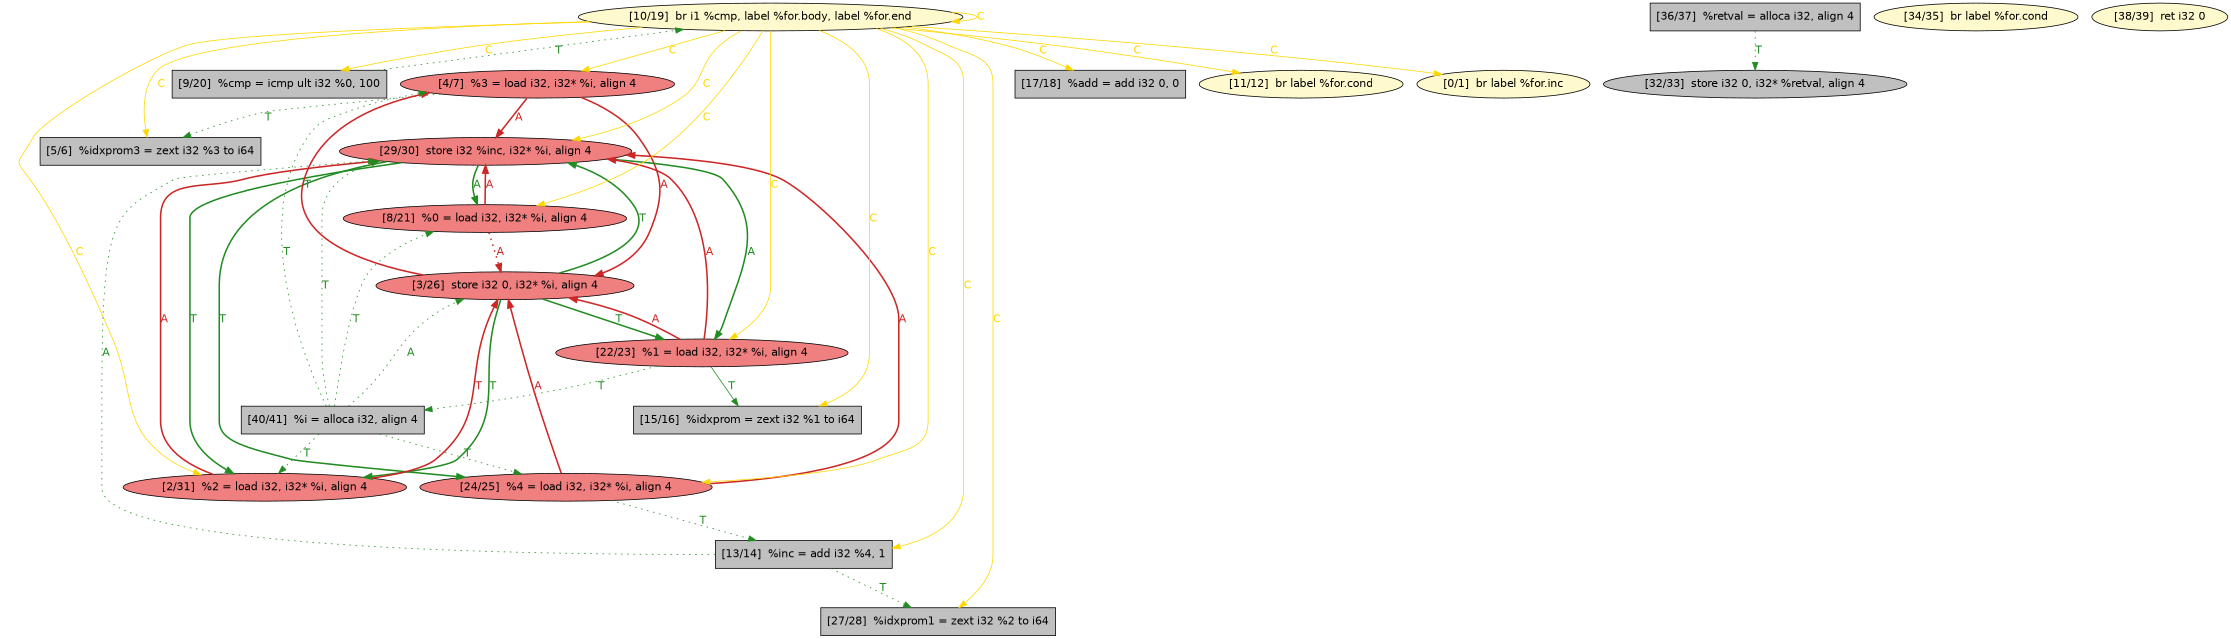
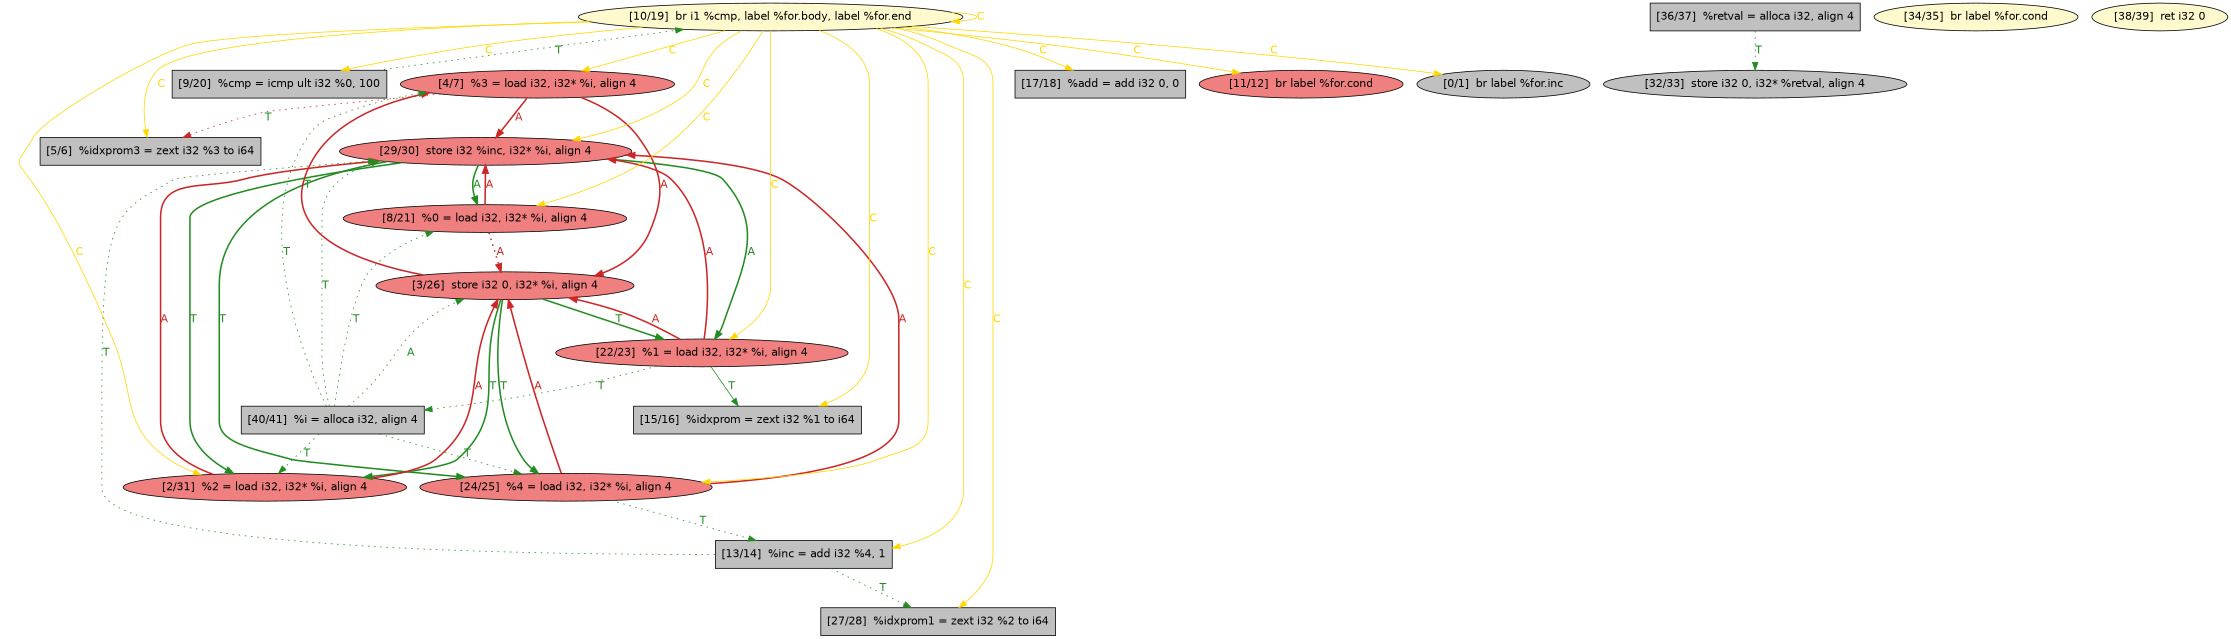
node "[11/12]  br label %for.cond": fillcolor lemonchiffon -> lightcoral
node "[0/1]  br label %for.inc": fillcolor lemonchiffon -> grey
edge "[4/7]  %3 = load i32, i32* %i, align 4" -> "[5/6]  %idxprom3 = zext i32 %3 to i64": color forestgreen -> firebrick3
edge "[3/26]  store i32 0, i32* %i, align 4" -> "[29/30]  store i32 %inc, i32* %i, align 4": now "[3/26]  store i32 0, i32* %i, align 4" -> "[24/25]  %4 = load i32, i32* %i, align 4"
edge "[13/14]  %inc = add i32 %4, 1" -> "[29/30]  store i32 %inc, i32* %i, align 4": label "A" -> "T"
edge "[2/31]  %2 = load i32, i32* %i, align 4" -> "[3/26]  store i32 0, i32* %i, align 4": label "T" -> "A"
